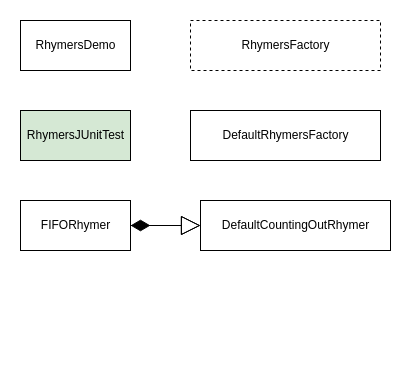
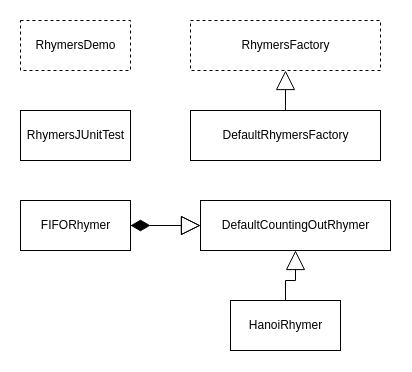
node "RhymersDemo": style solid -> dashed
edge "DefaultRhymersFactory" -> "RhymersFactory": added
node "RhymersJUnitTest": fillcolor #d5e8d4 -> #ffffff
edge "HanoiRhymer" -> "DefaultCountingOutRhymer": added
node "HanoiRhymer": added
